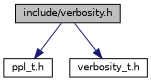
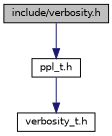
edge "include/verbosity.h" -> "verbosity_t.h": now "ppl_t.h" -> "verbosity_t.h"
